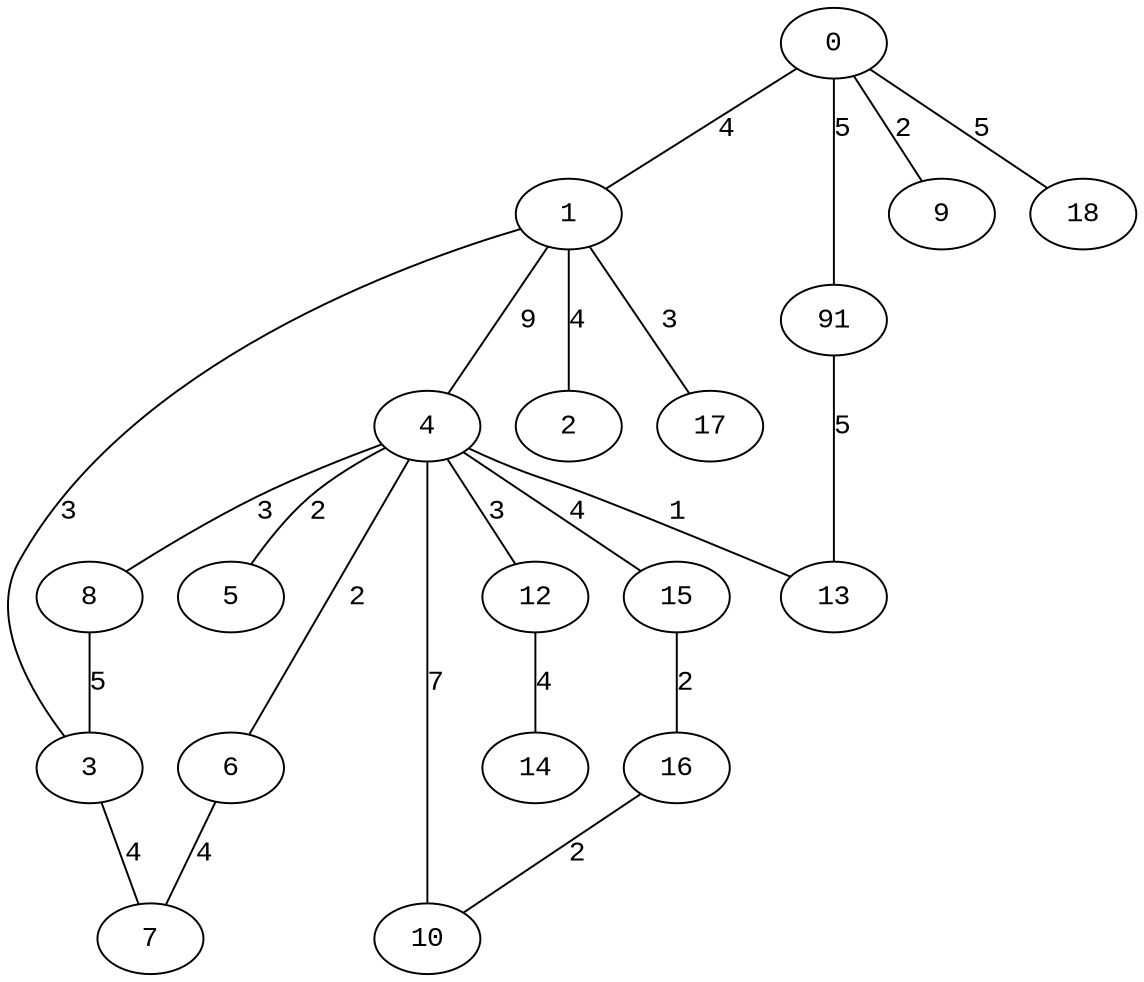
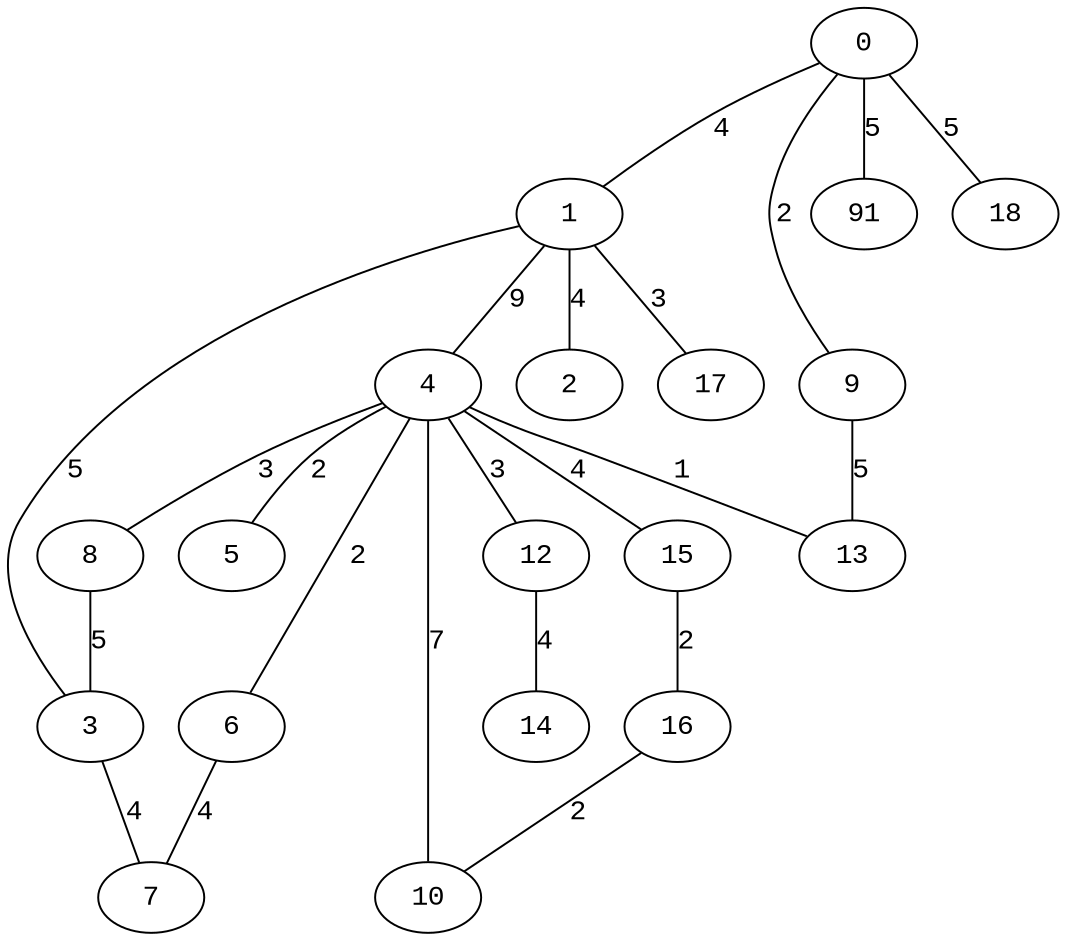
edge "91" -- "13": now "9" -- "13"
edge "1" -- "3": label "3" -> "5"
